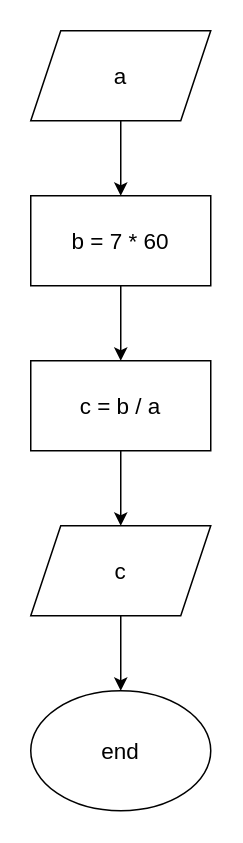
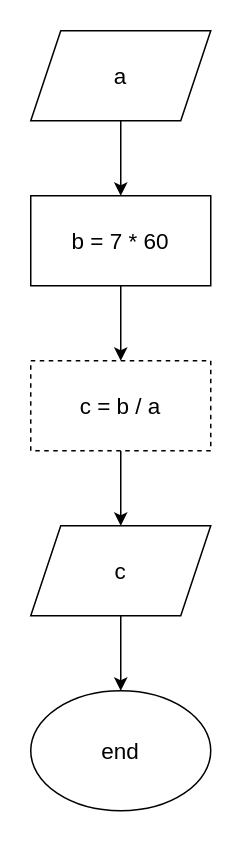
node "c = b / a": style solid -> dashed
